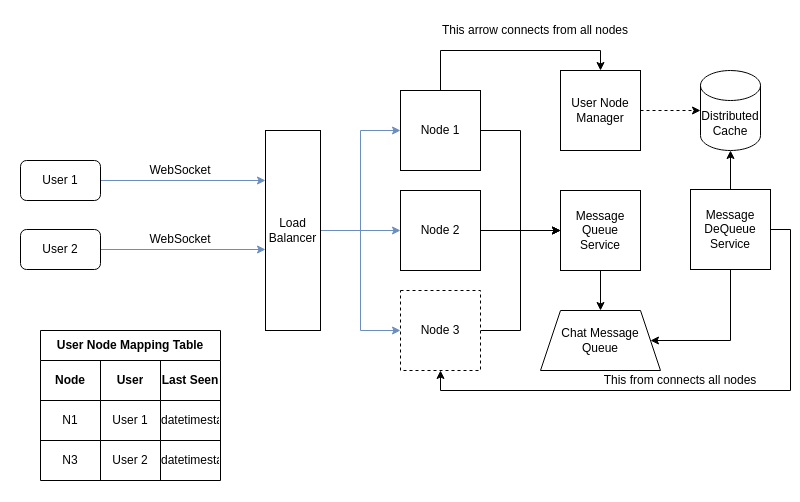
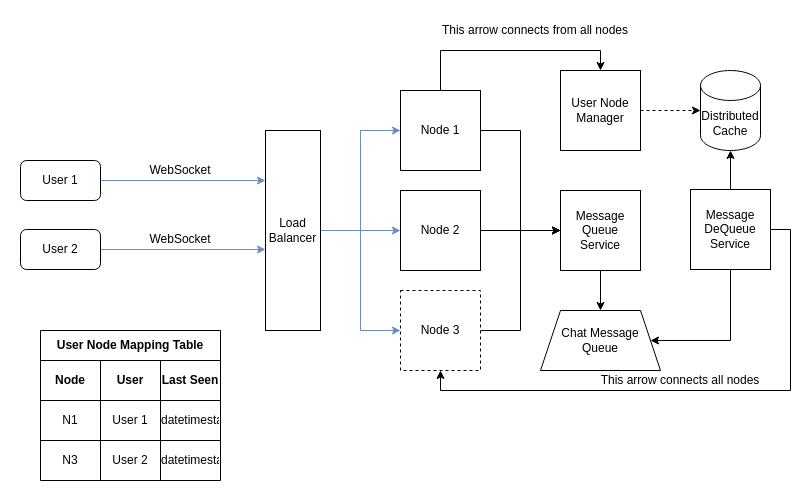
node "This from connects all nodes": label "This from connects all nodes" -> "This arrow connects all nodes"
